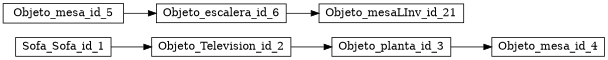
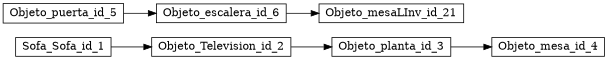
node "Objeto_mesa_id_5": label "Objeto_mesa_id_5" -> "Objeto_puerta_id_5"
